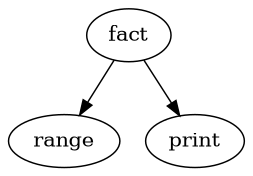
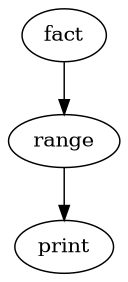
edge "fact" -> "print": now "range" -> "print"
